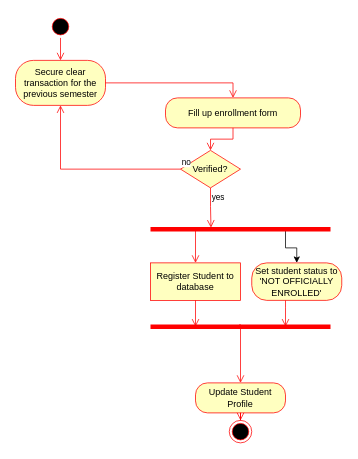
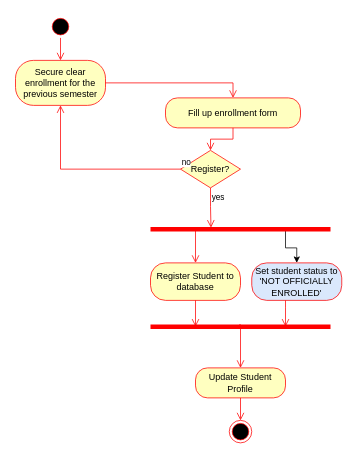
node "Secure clear transaction for the previous semester": label "Secure clear transaction for the previous semester" -> "Secure clear enrollment for the previous semester"
node "Verified?": label "Verified?" -> "Register?"
node "Register Student to database": shape rectangle -> rounded rectangle
node "Set student status to 'NOT OFFICIALLY ENROLLED'": fillcolor #ffffc0 -> #dae8fc
node "Update Student Profile": moved (240, 398) -> (240, 383)
